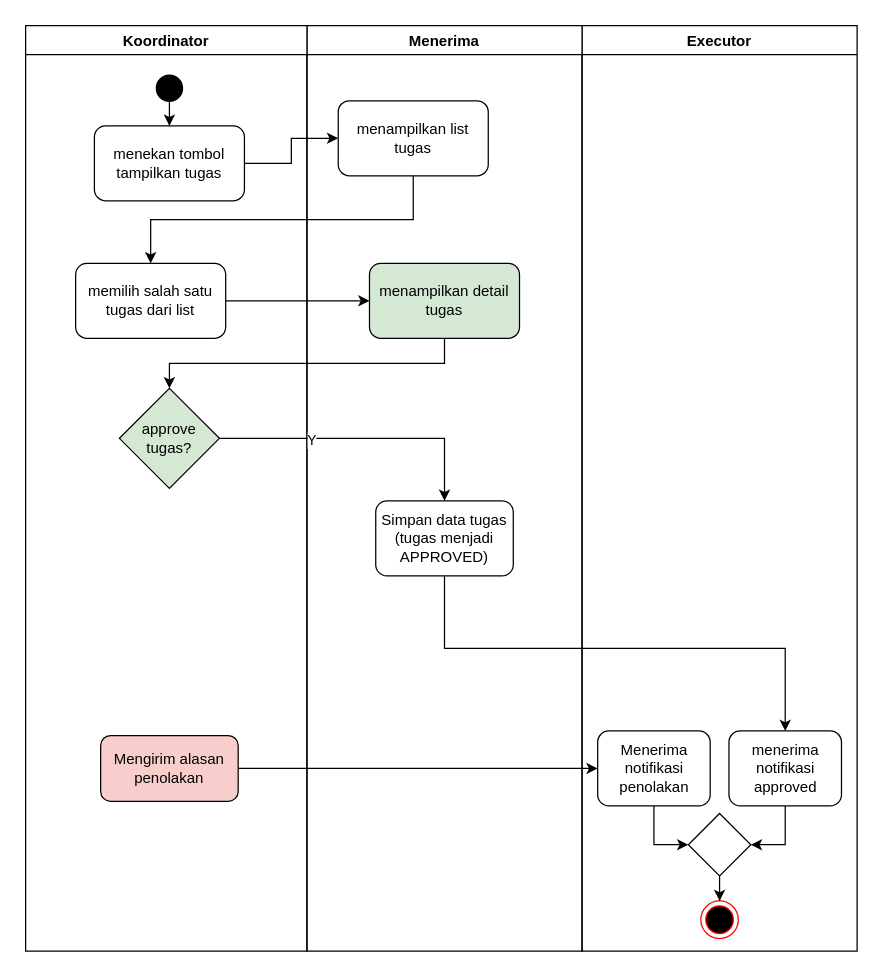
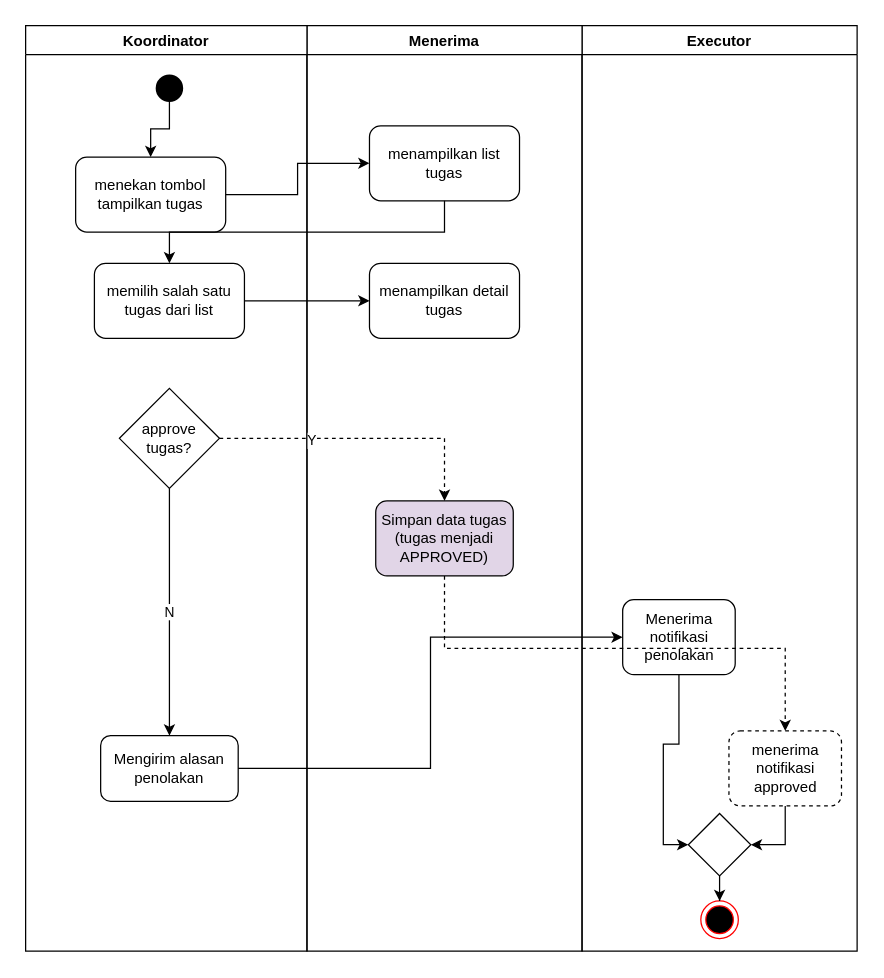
node "menampilkan list tugas": moved (413, 138) -> (444, 163)
node "menekan tombol tampilkan tugas": moved (169, 163) -> (151, 194)
node "memilih salah satu tugas dari list": moved (151, 301) -> (169, 301)
node "menampilkan detail tugas": fillcolor #d5e8d4 -> #ffffff
edge "menampilkan detail tugas" -> "approve tugas?": removed
node "approve tugas?": fillcolor #d5e8d4 -> #ffffff
edge "approve tugas?" -> "Simpan data tugas (tugas menjadi APPROVED)": style solid -> dashed
node "Simpan data tugas (tugas menjadi APPROVED)": fillcolor #ffffff -> #e1d5e7
edge "approve tugas?" -> "Mengirim alasan penolakan": added, label "N"
edge "Simpan data tugas (tugas menjadi APPROVED)" -> "menerima notifikasi approved": style solid -> dashed
node "Mengirim alasan penolakan": fillcolor #f8cecc -> #ffffff
node "Menerima notifikasi penolakan": moved (654, 768) -> (679, 637)
node "menerima notifikasi approved": style solid -> dashed
